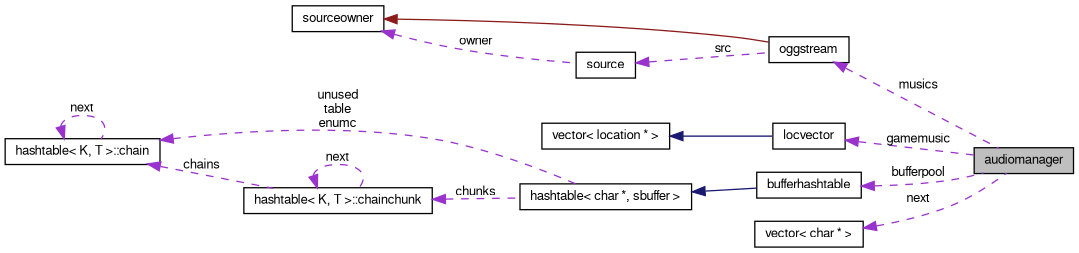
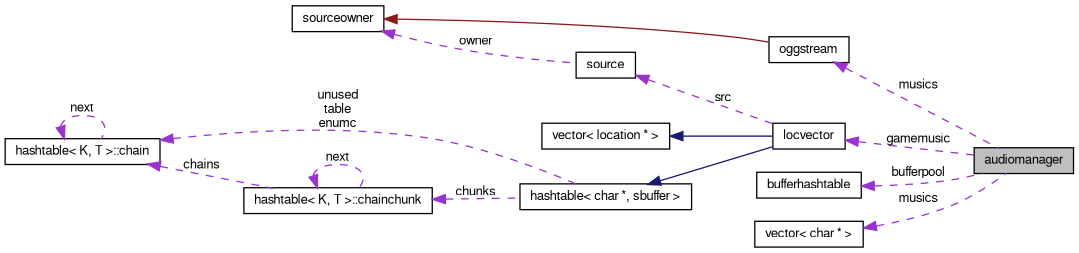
edge "oggstream" -> "source": now "locvector" -> "source"
edge "bufferhashtable" -> "hashtable< char *, sbuffer >": now "locvector" -> "hashtable< char *, sbuffer >"
edge "audiomanager" -> "vector< char * >": label "next" -> "musics"
